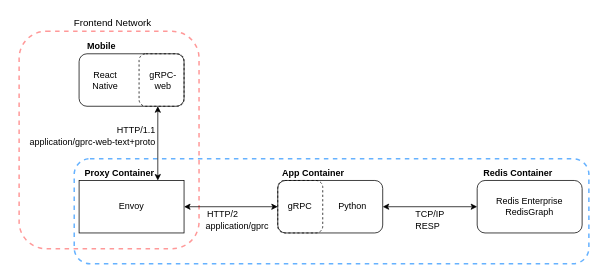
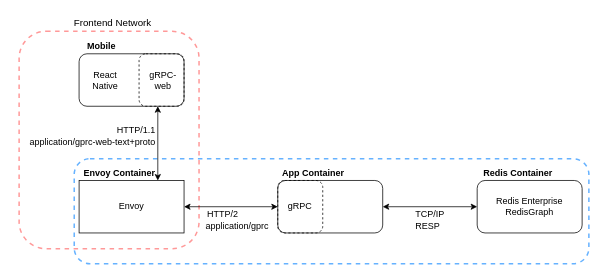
node "Proxy Container": label "Proxy Container" -> "Envoy Container"
node "Python": removed
